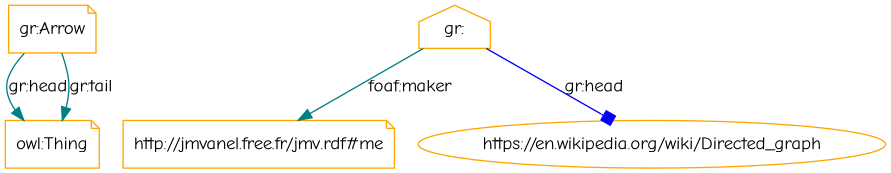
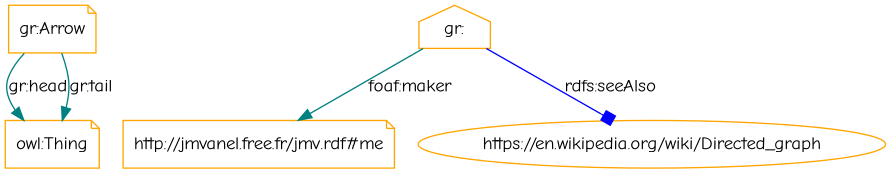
edge "gr:" -> "https://en.wikipedia.org/wiki/Directed_graph": label "gr:head" -> "rdfs:seeAlso"
